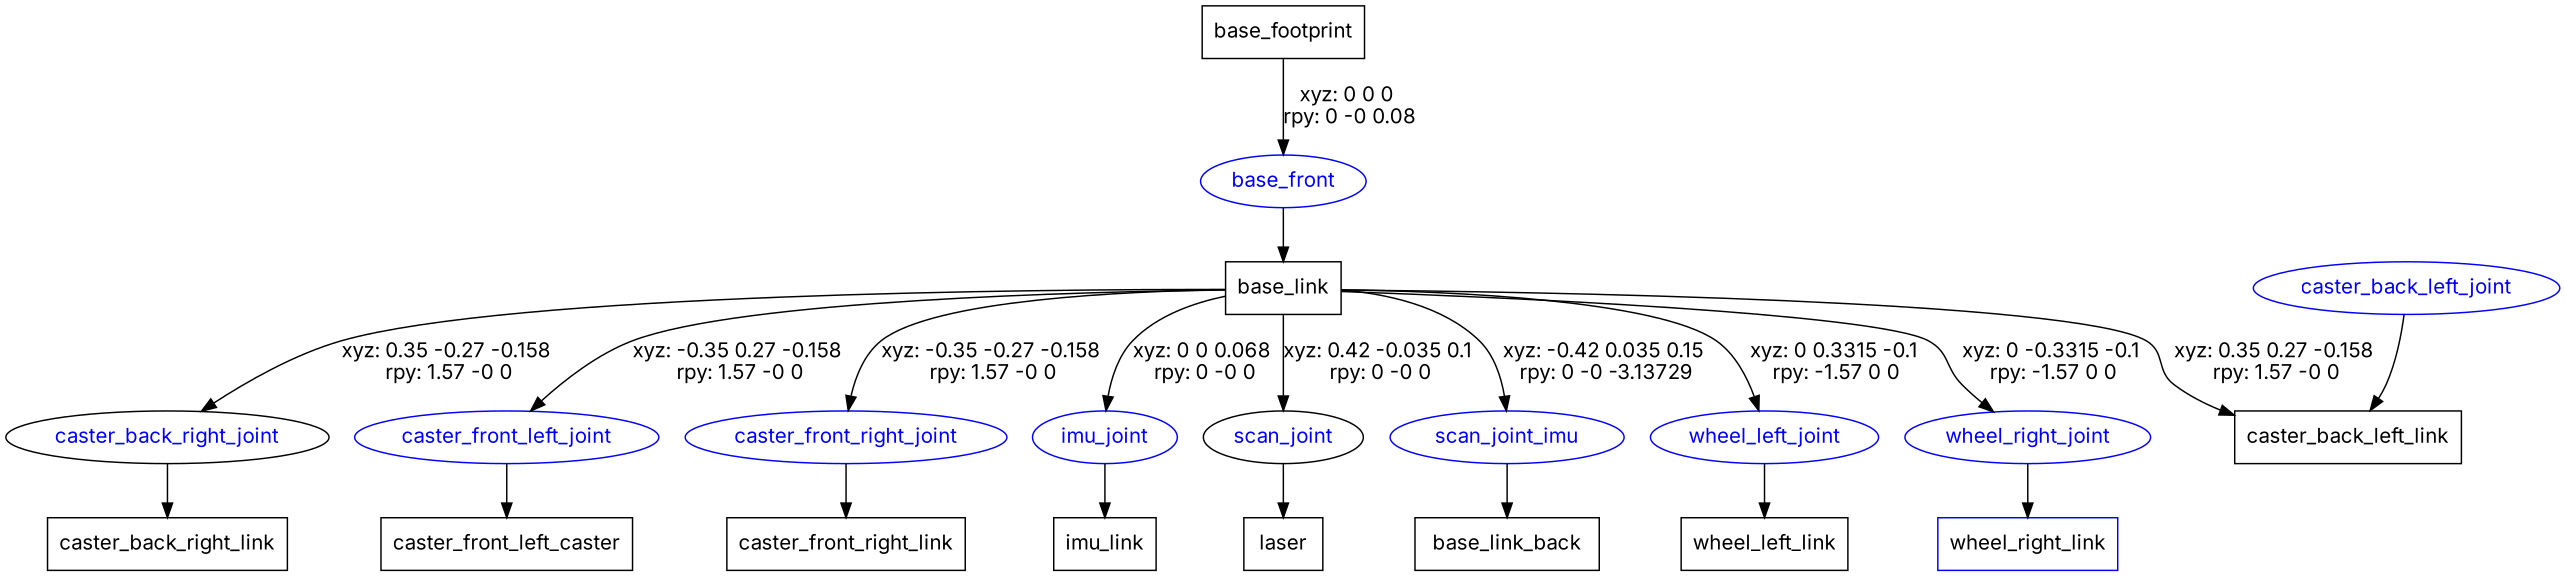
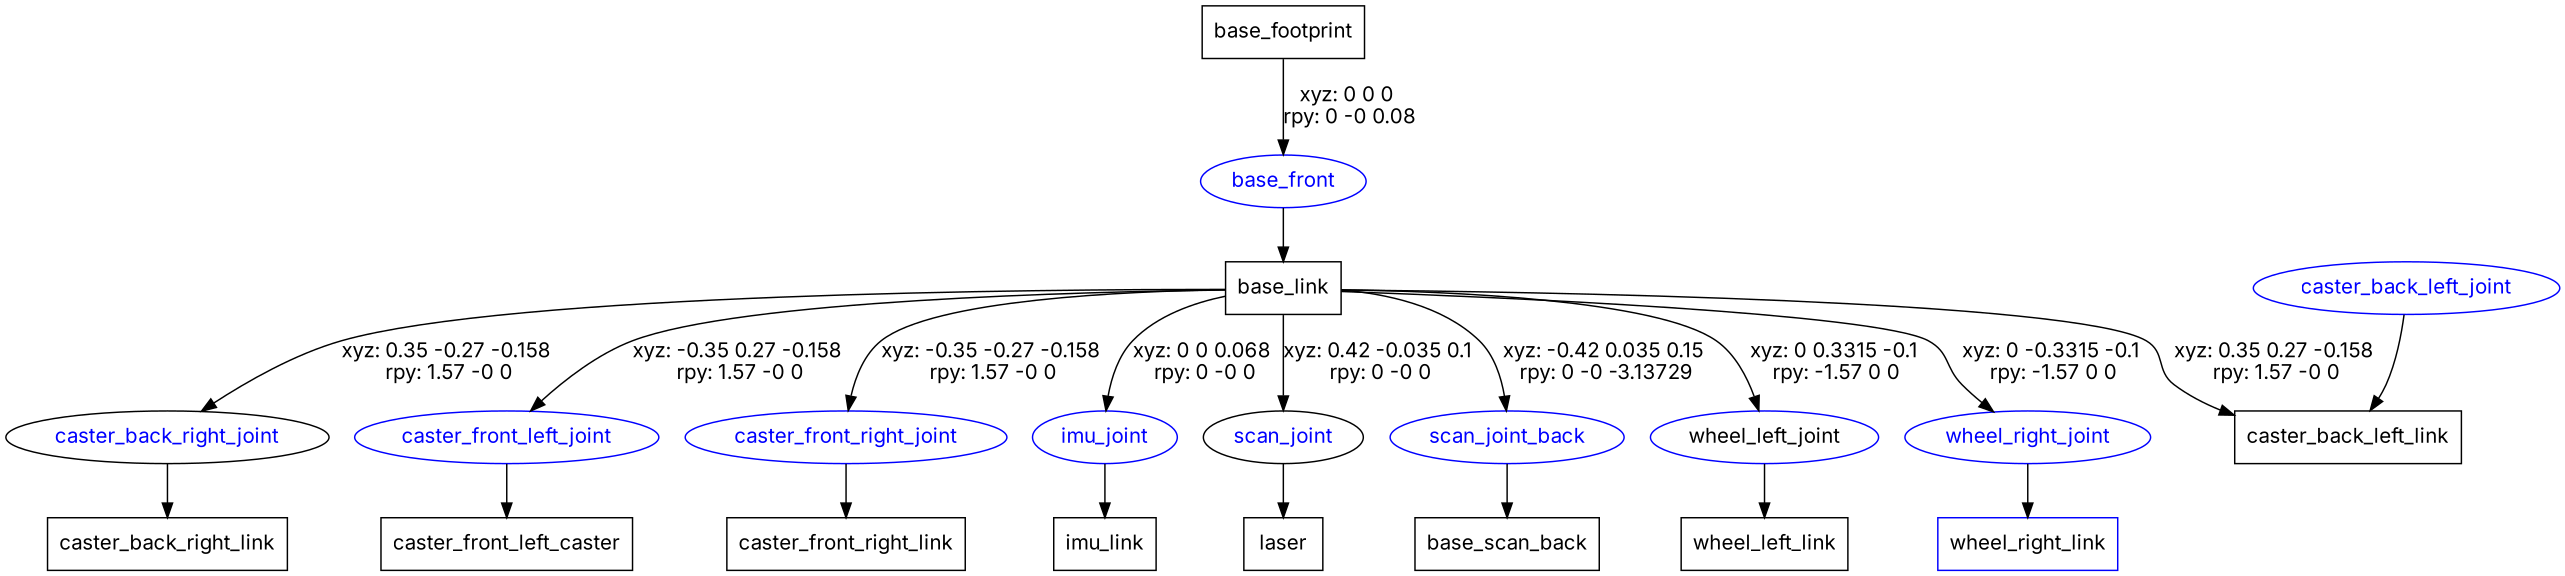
node "scan_joint_imu": label "scan_joint_imu" -> "scan_joint_back"
node "wheel_left_joint": fontcolor blue -> black
node "base_link_back": label "base_link_back" -> "base_scan_back"
